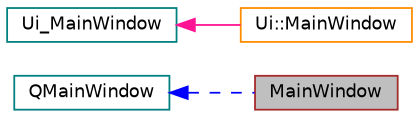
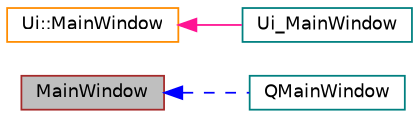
edge "Ui::MainWindow" -> "Ui_MainWindow": reversed
edge "MainWindow" -> "QMainWindow": reversed
